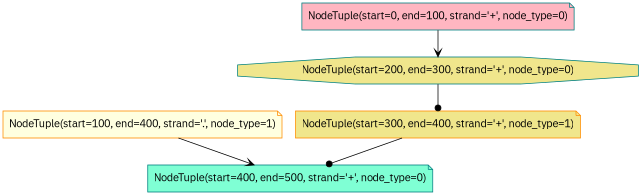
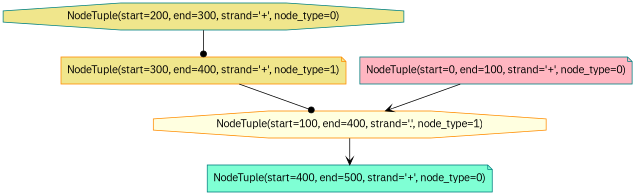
edge "NodeTuple(start=0, end=100, strand='+', node_type=0)" -> "NodeTuple(start=200, end=300, strand='+', node_type=0)": now "NodeTuple(start=0, end=100, strand='+', node_type=0)" -> "NodeTuple(start=100, end=400, strand='.', node_type=1)"
node "NodeTuple(start=100, end=400, strand='.', node_type=1)": shape note -> octagon
edge "NodeTuple(start=300, end=400, strand='+', node_type=1)" -> "NodeTuple(start=400, end=500, strand='+', node_type=0)": now "NodeTuple(start=300, end=400, strand='+', node_type=1)" -> "NodeTuple(start=100, end=400, strand='.', node_type=1)"
